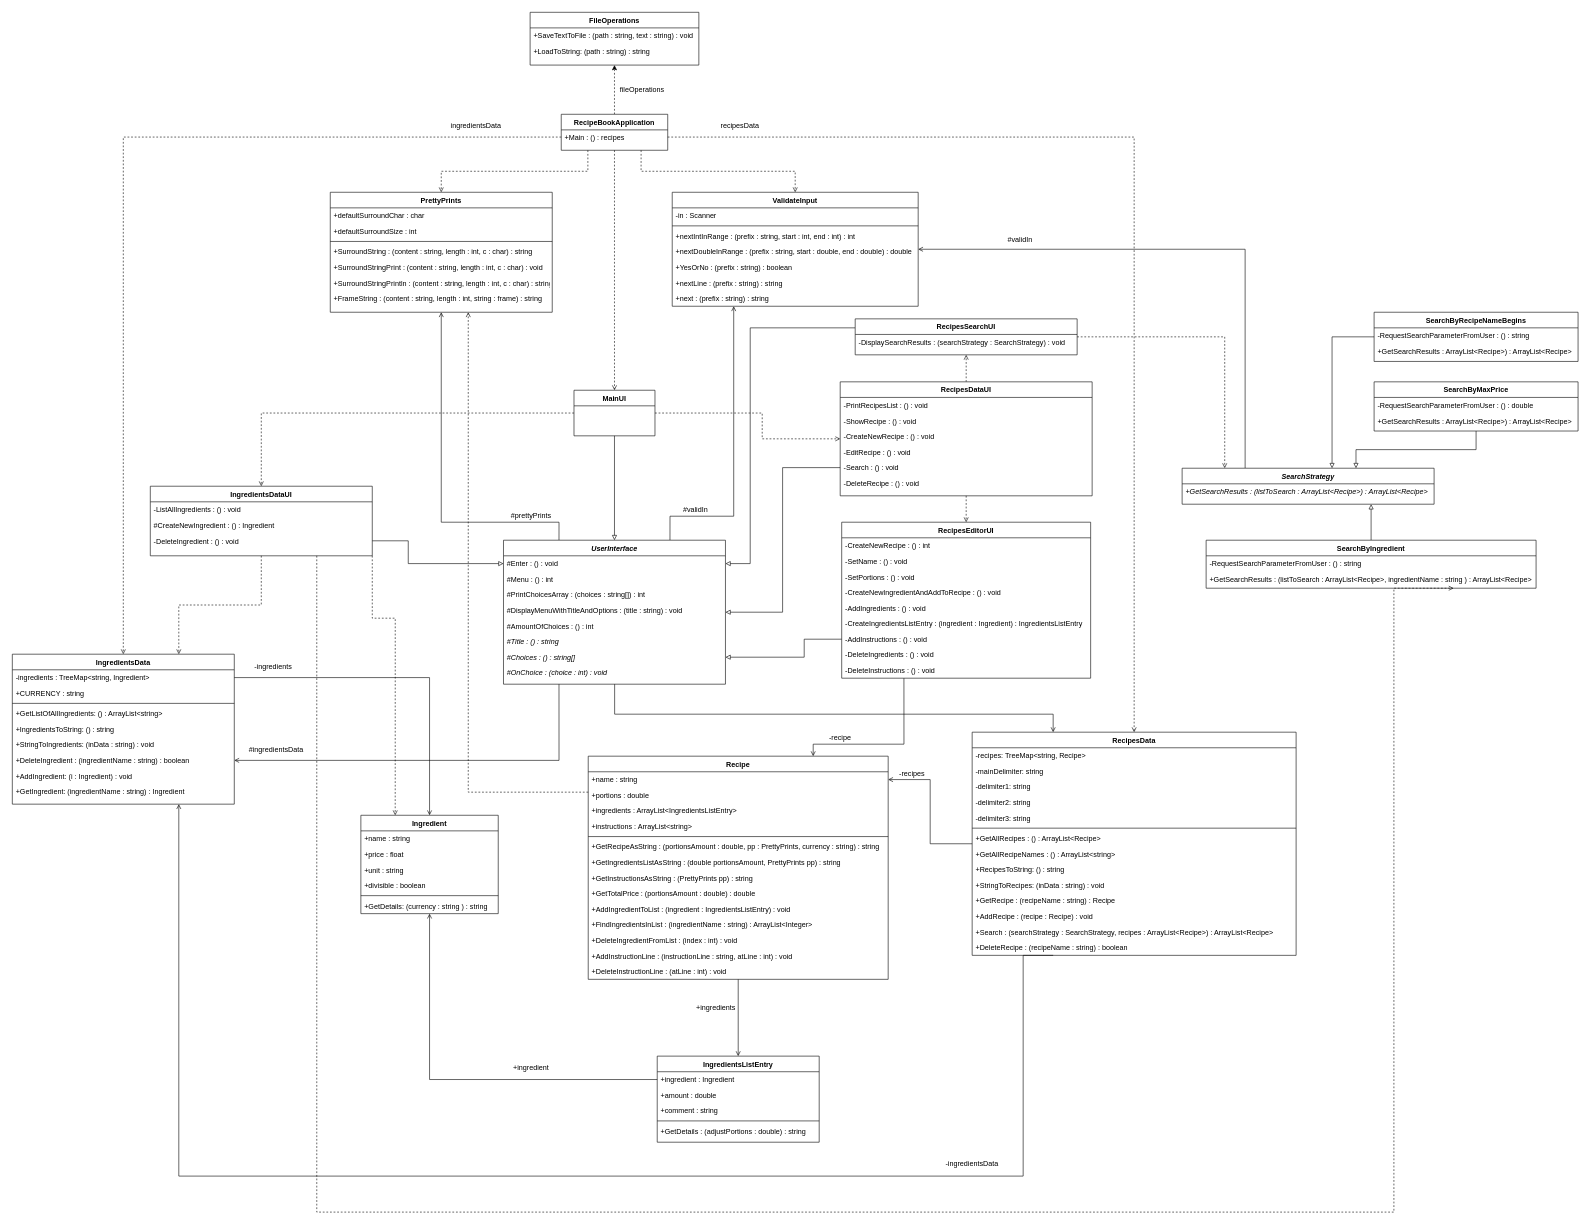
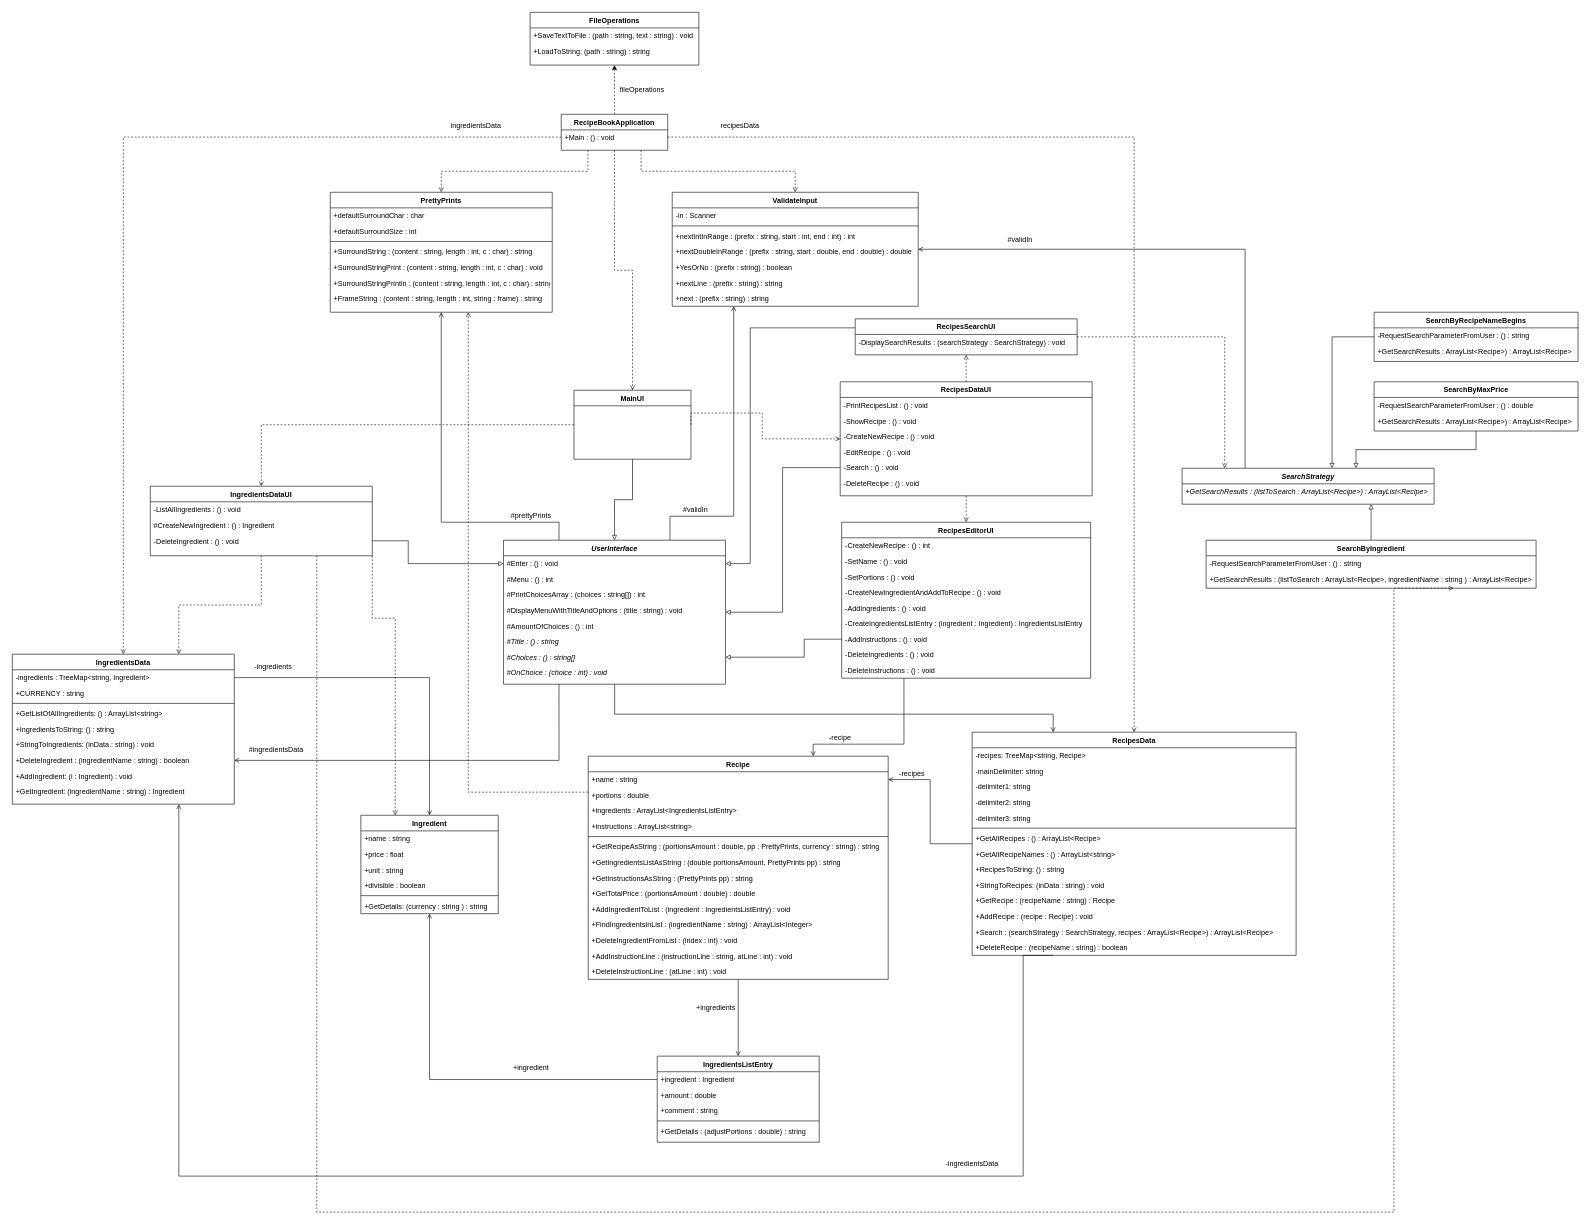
node "+Main : () : recipes": label "+Main : () : recipes" -> "+Main : () : void"
node "MainUI": size 81x46 -> 117x69
